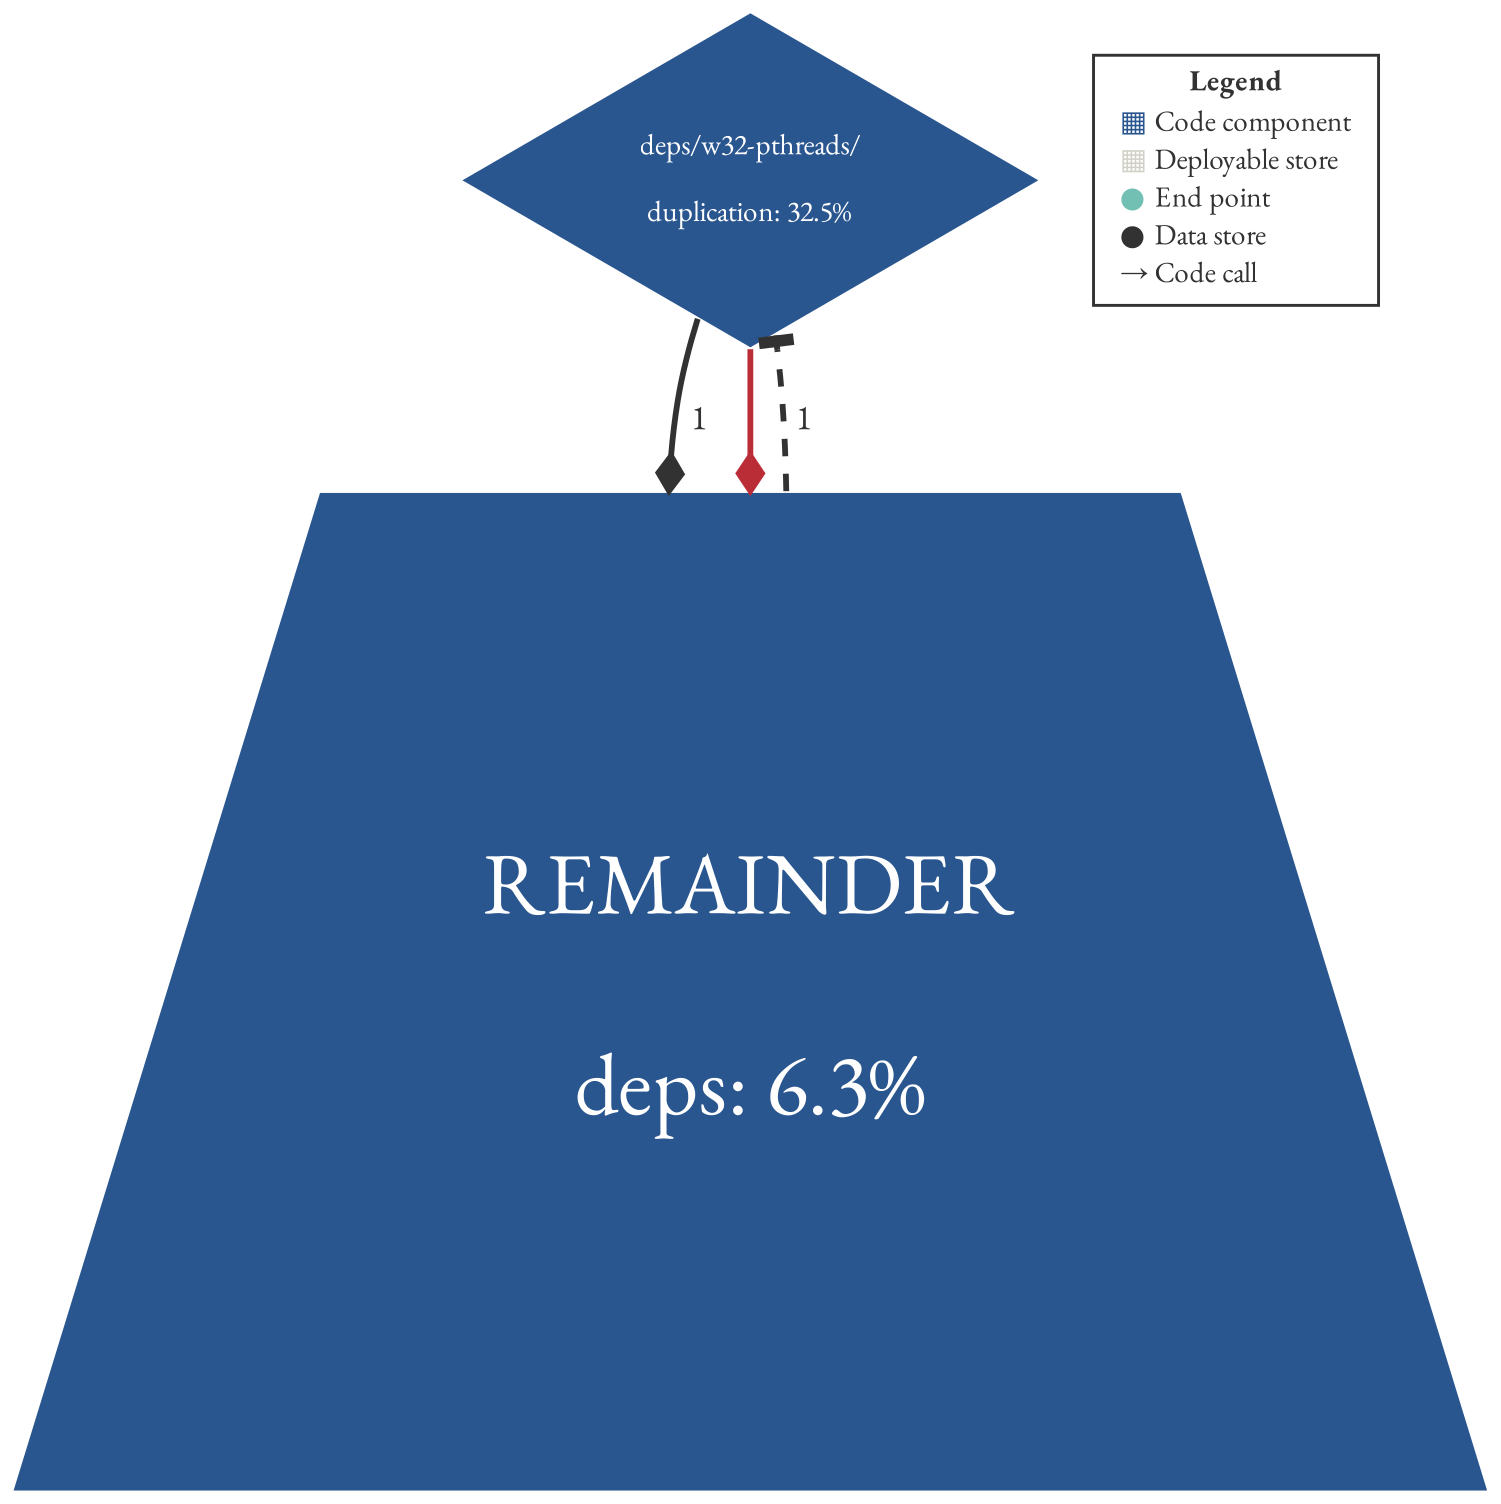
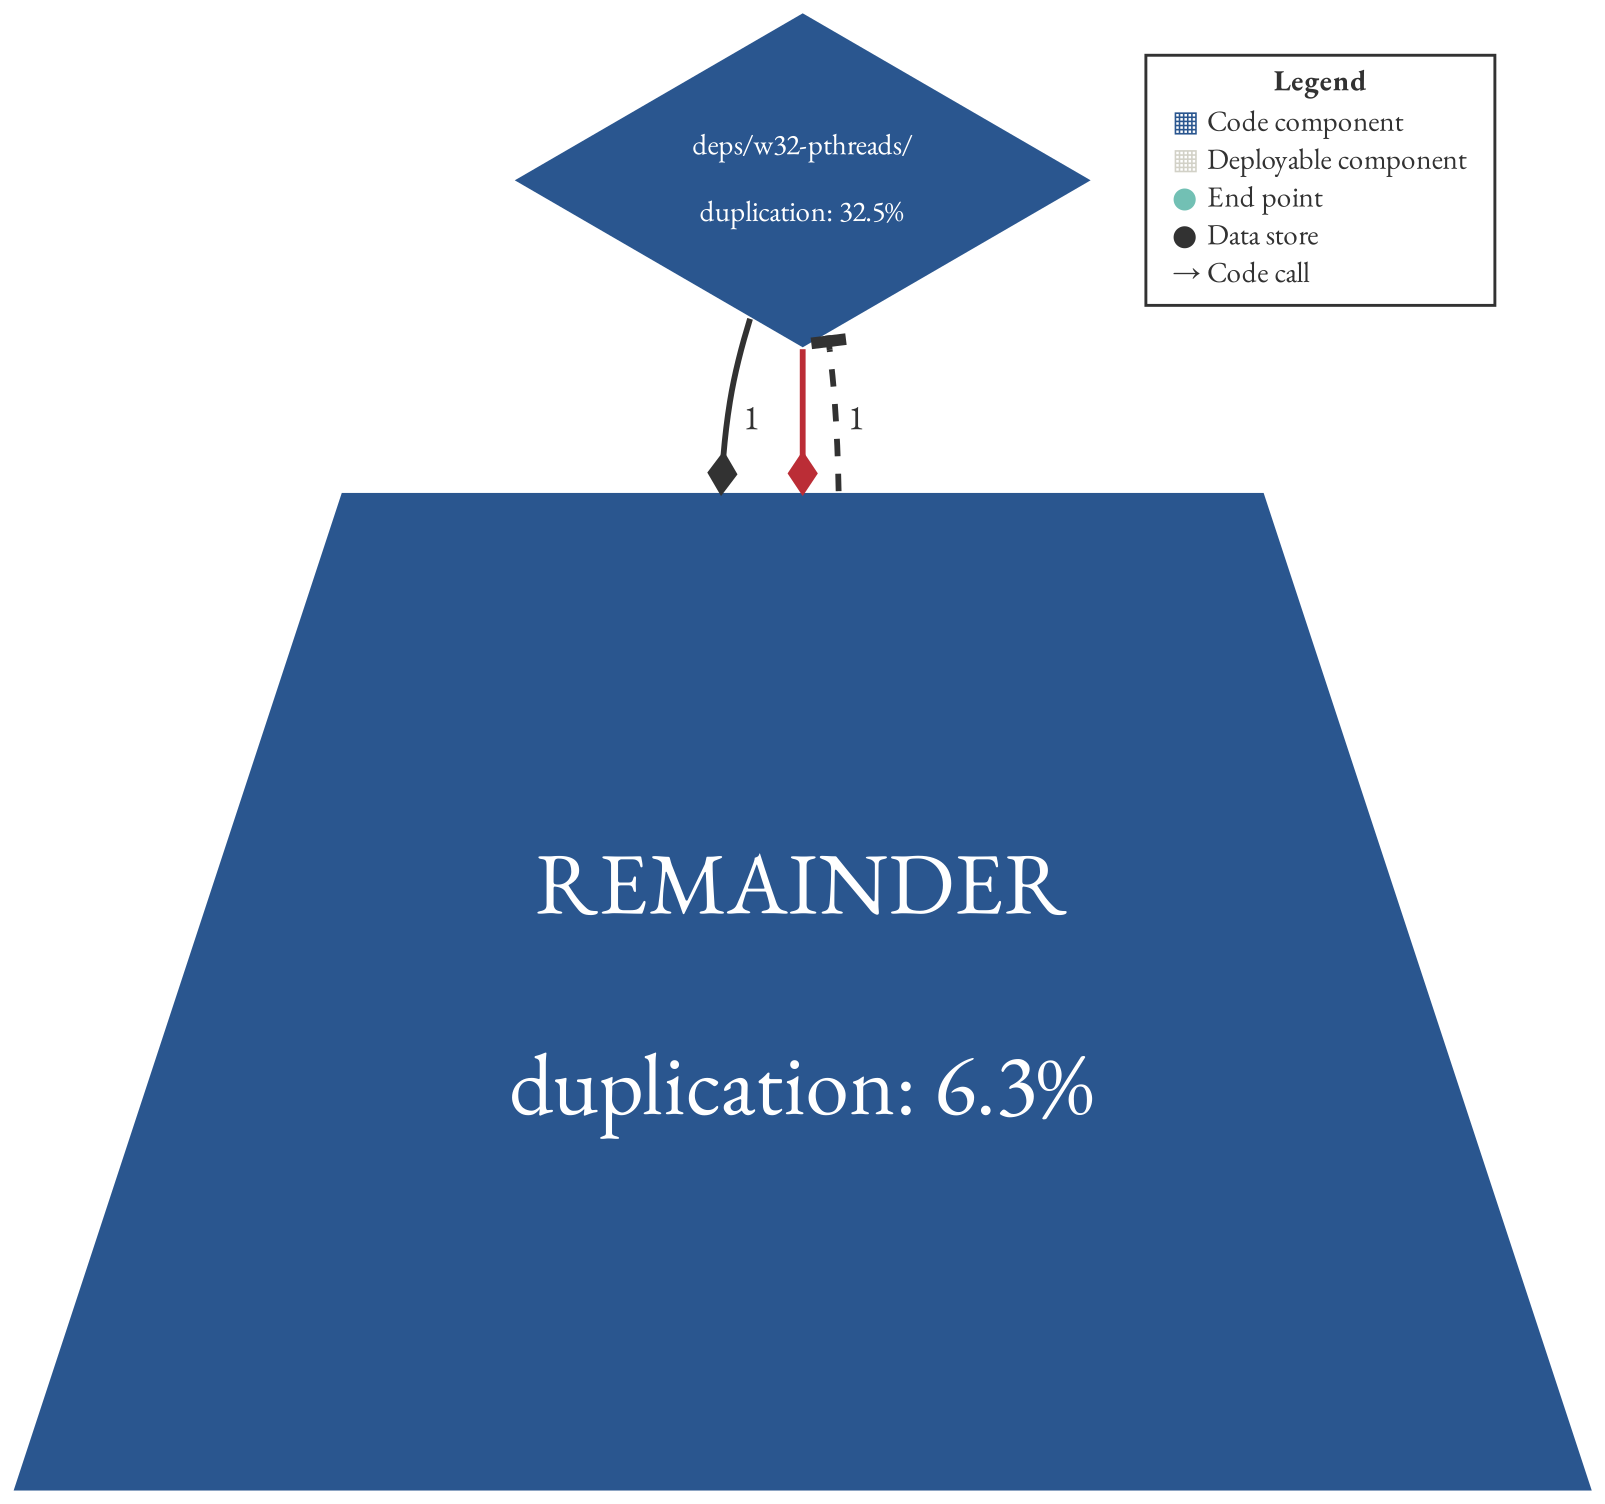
node "Legend": text "Deployable store" -> "Deployable component"
node "REMAINDER deps: 6.3%": label "REMAINDER deps: 6.3%" -> "REMAINDER duplication: 6.3%"
